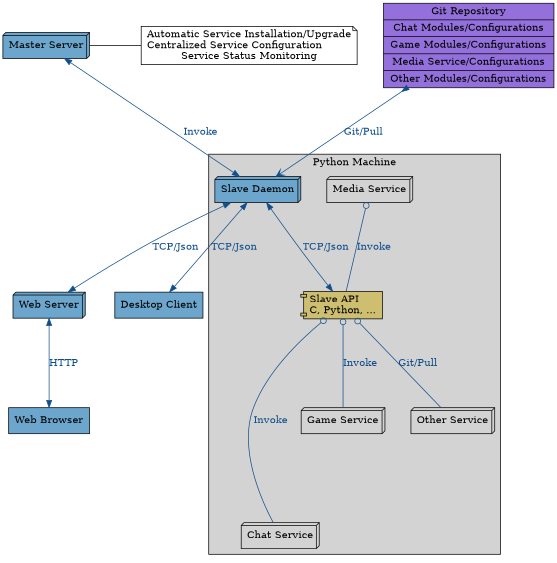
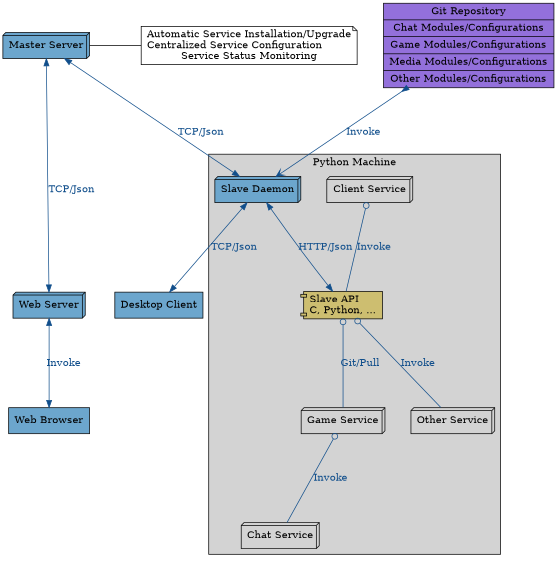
node "Git Repository": text "Media Service/Configurations" -> "Media Modules/Configurations"
edge "Master Server" -- "Slave Daemon": label "Invoke" -> "TCP/Json"
edge "Git Repository" -- "Slave Daemon": label "Git/Pull" -> "Invoke"
node "Media Service": label "Media Service" -> "Client Service"
edge "Slave Daemon" -- "Web Server": now "Master Server" -- "Web Server"
edge "Slave Daemon" -- "Slave API C, Python, ...": label "TCP/Json" -> "HTTP/Json"
edge "Web Server" -- "Web Browser": label "HTTP" -> "Invoke"
edge "Game Service" -> "Slave API C, Python, ...": label "Invoke" -> "Git/Pull"
edge "Other Service" -> "Slave API C, Python, ...": label "Git/Pull" -> "Invoke"
edge "Chat Service" -> "Slave API C, Python, ...": now "Chat Service" -> "Game Service"
